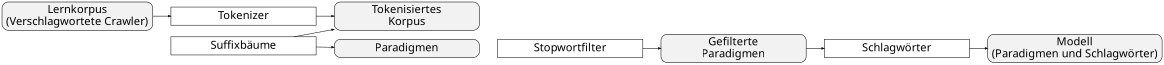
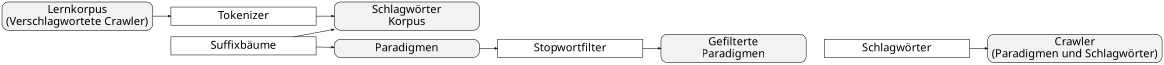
node "Tokenisiertes Korpus": label "Tokenisiertes Korpus" -> "Schlagwörter Korpus"
edge "Paradigmen" -> "Stopwortfilter": added
edge "Gefilterte Paradigmen" -> "Schlagwörter": removed
node "Modell (Paradigmen und Schlagwörter)": label "Modell (Paradigmen und Schlagwörter)" -> "Crawler (Paradigmen und Schlagwörter)"
